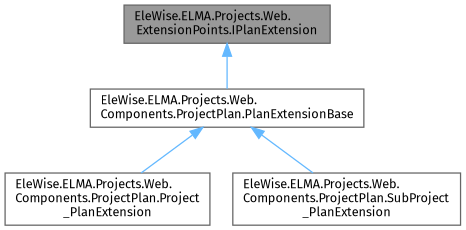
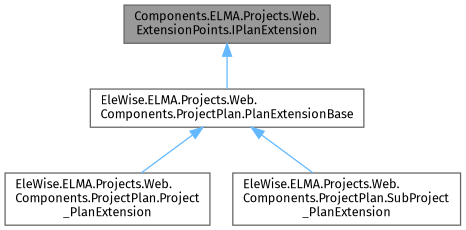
node "EleWise.ELMA.Projects.Web. ExtensionPoints.IPlanExtension": label "EleWise.ELMA.Projects.Web. ExtensionPoints.IPlanExtension" -> "Components.ELMA.Projects.Web. ExtensionPoints.IPlanExtension"
